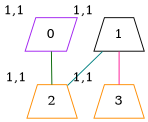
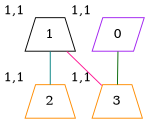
edge "0 1,1" -- "2 1,1": now "0 1,1" -- "3 1,1"
